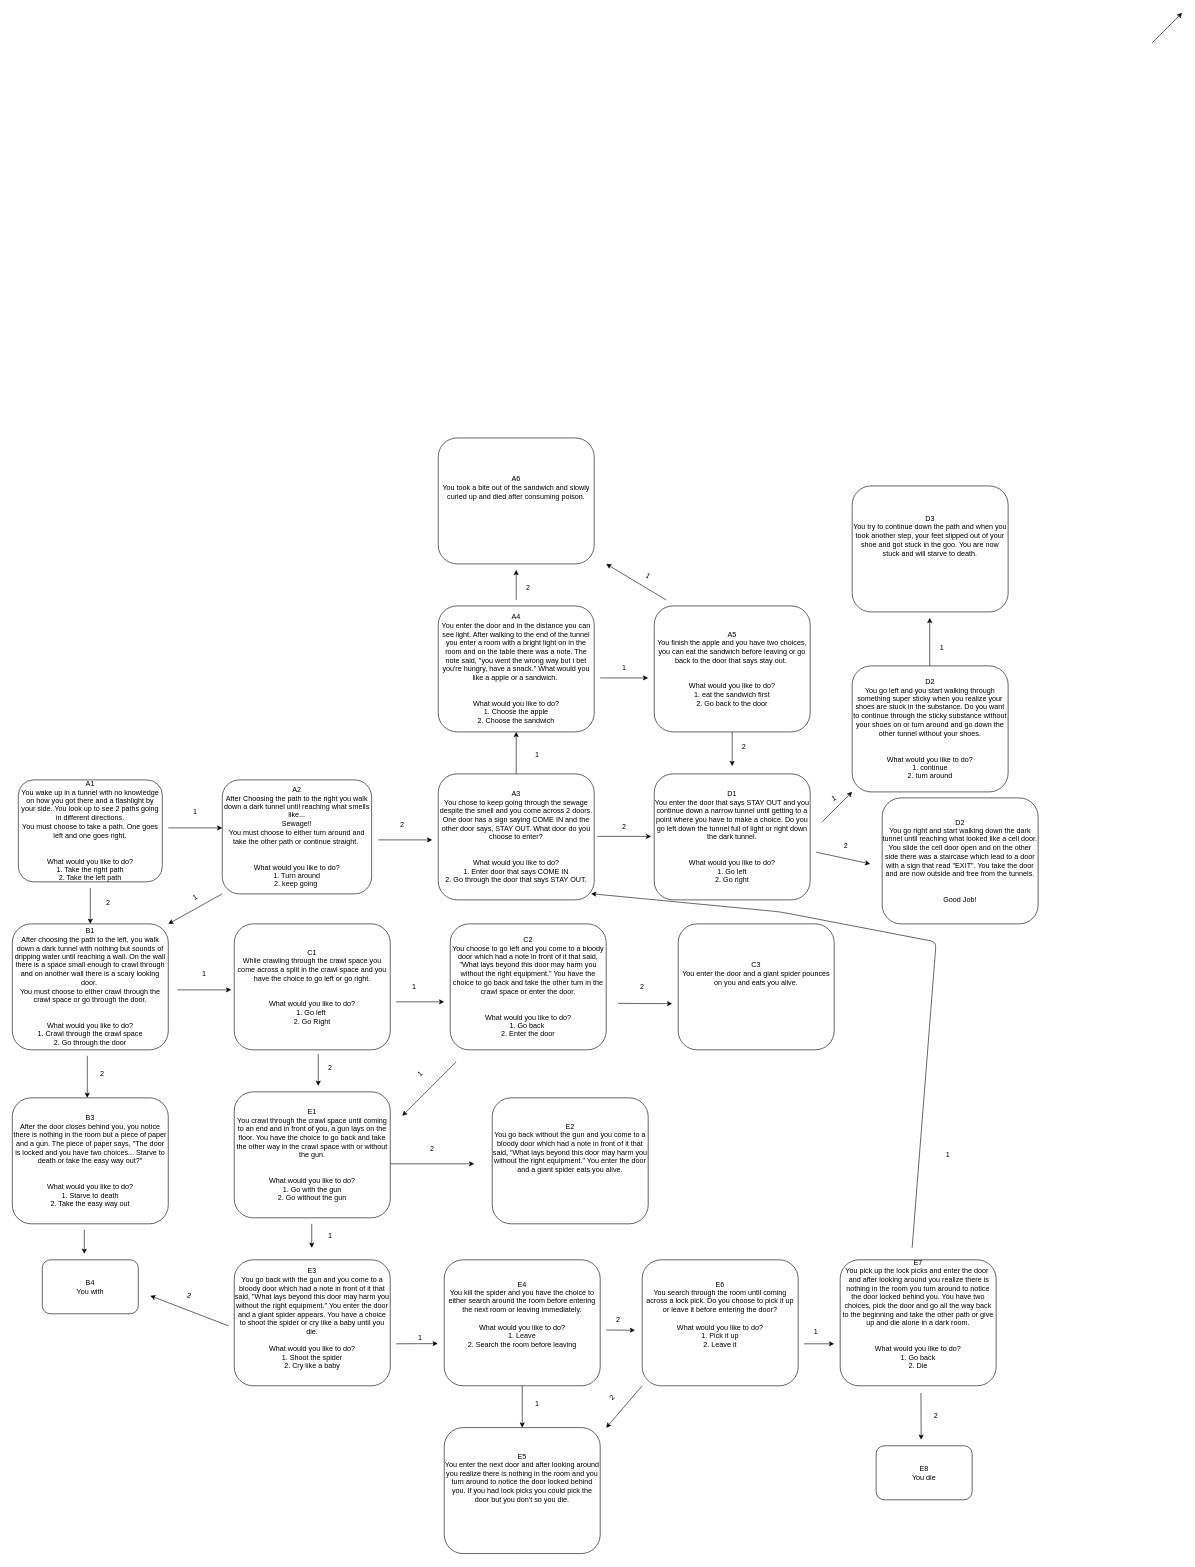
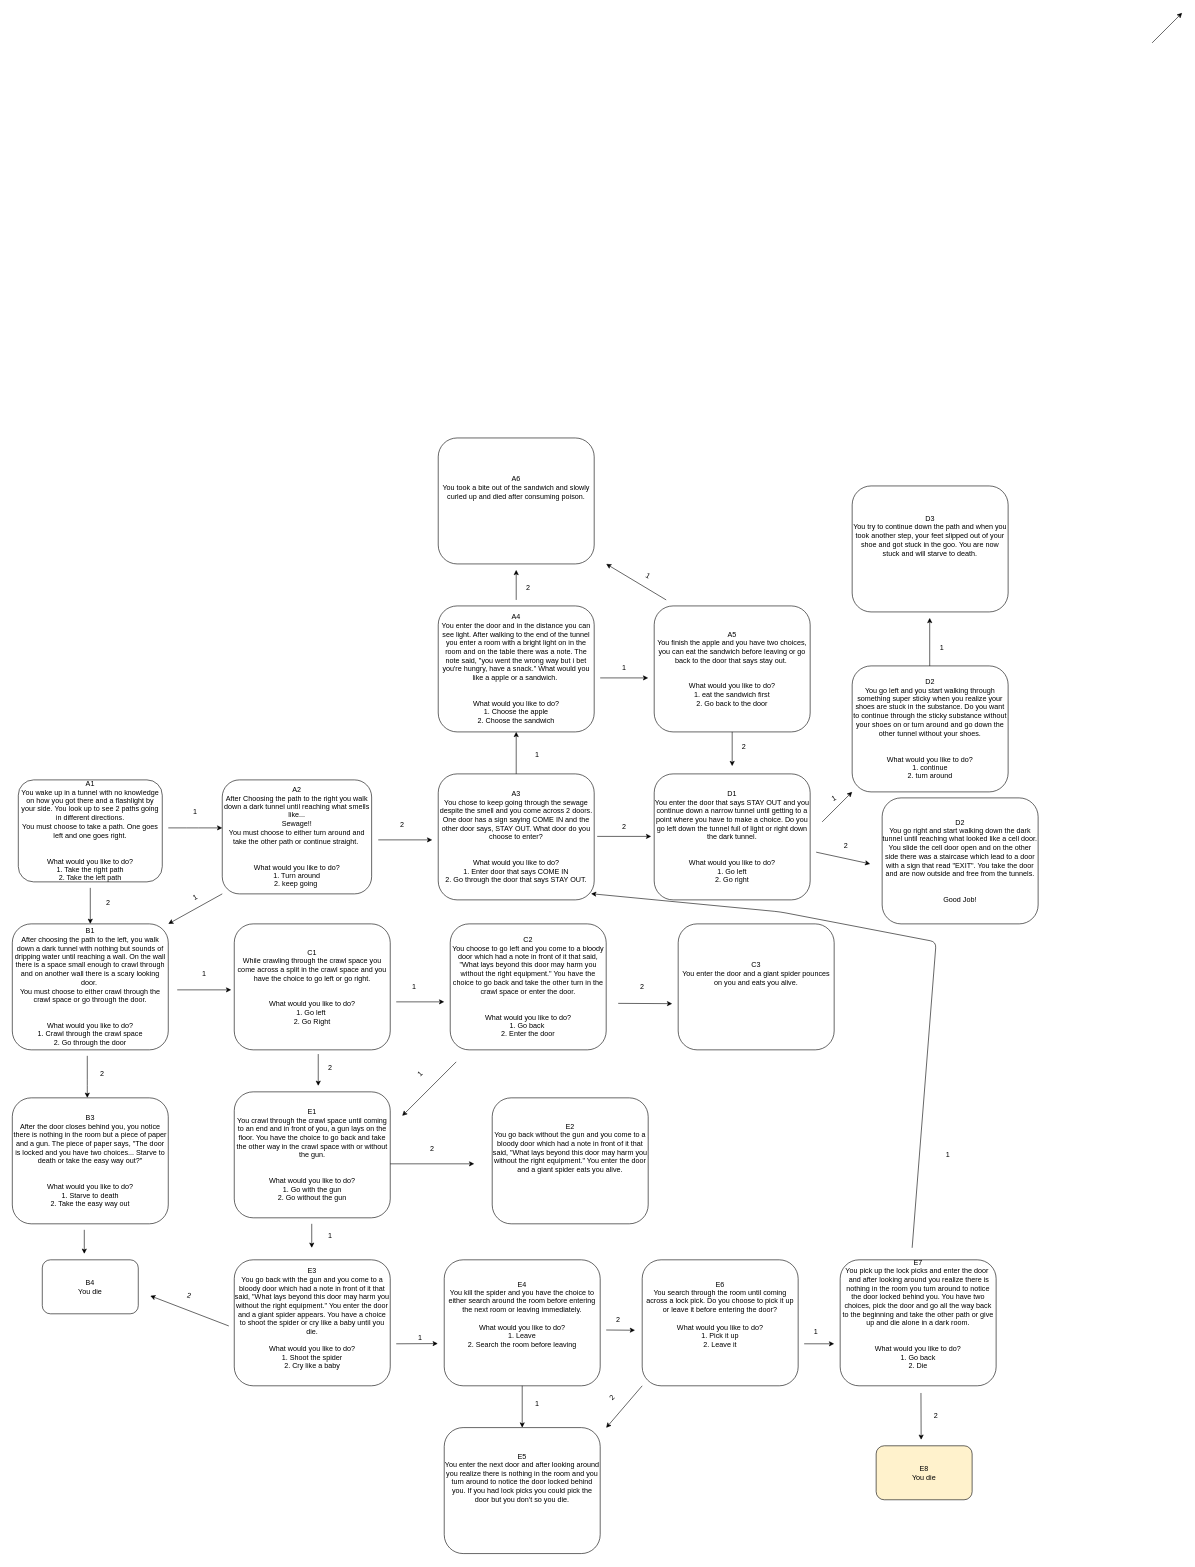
node "B4 You with": label "B4 You with" -> "B4 You die"
node "E8 You die": fillcolor #ffffff -> #fff2cc
